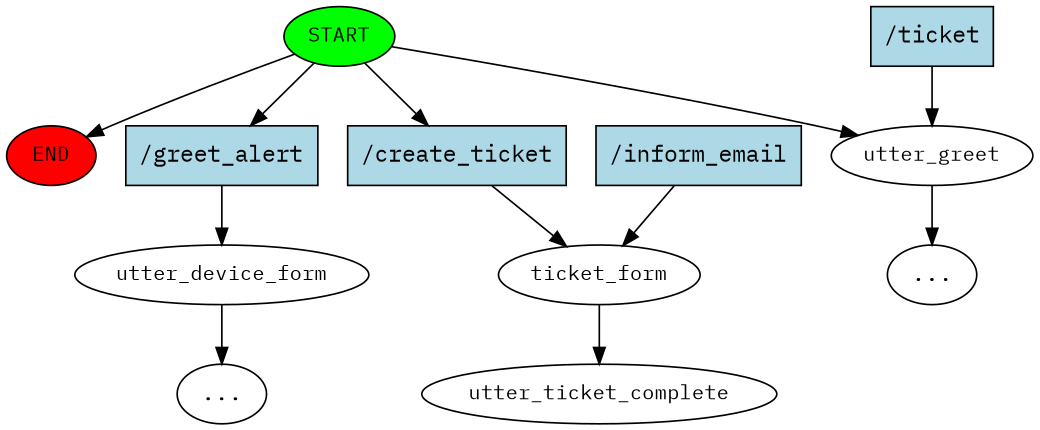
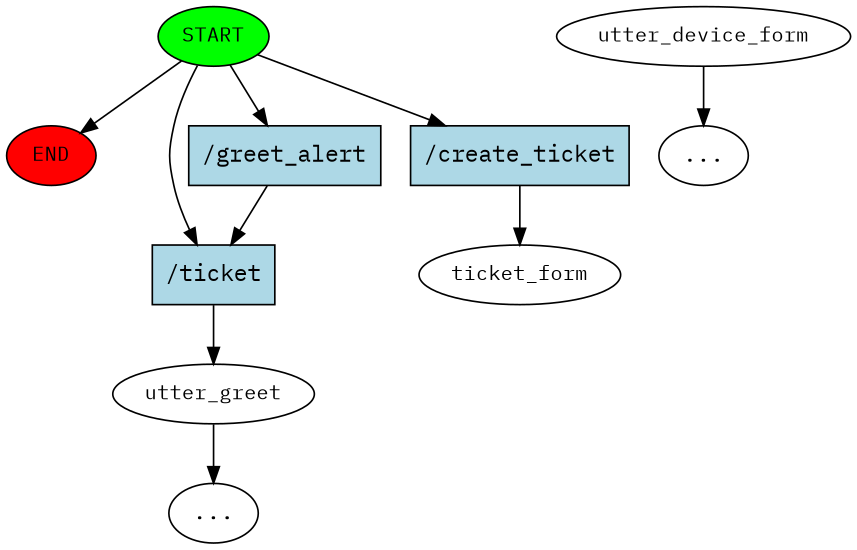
edge "START" -> "utter_greet": now "START" -> "/ticket"
node "/inform_email": removed
edge "/greet_alert" -> "utter_device_form": now "/greet_alert" -> "/ticket"
node "utter_ticket_complete": removed
